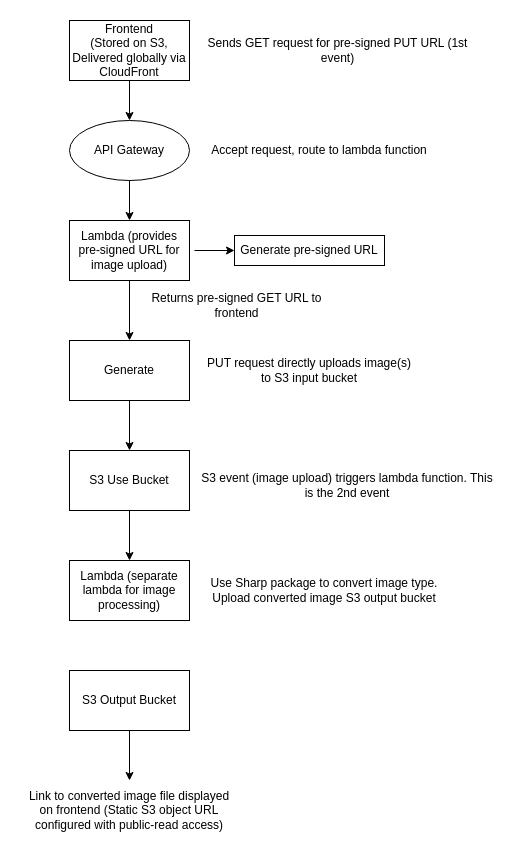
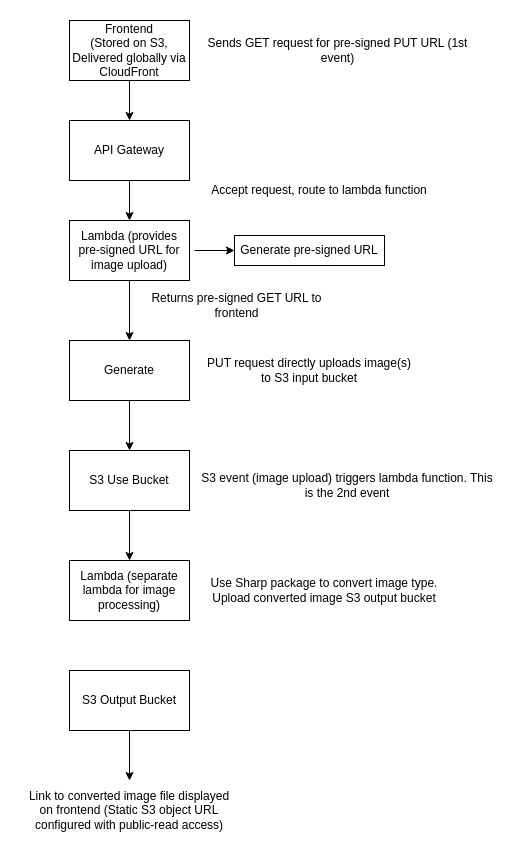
node "API Gateway": shape ellipse -> rectangle
node "Accept request, route to lambda function": moved (320, 151) -> (320, 191)
